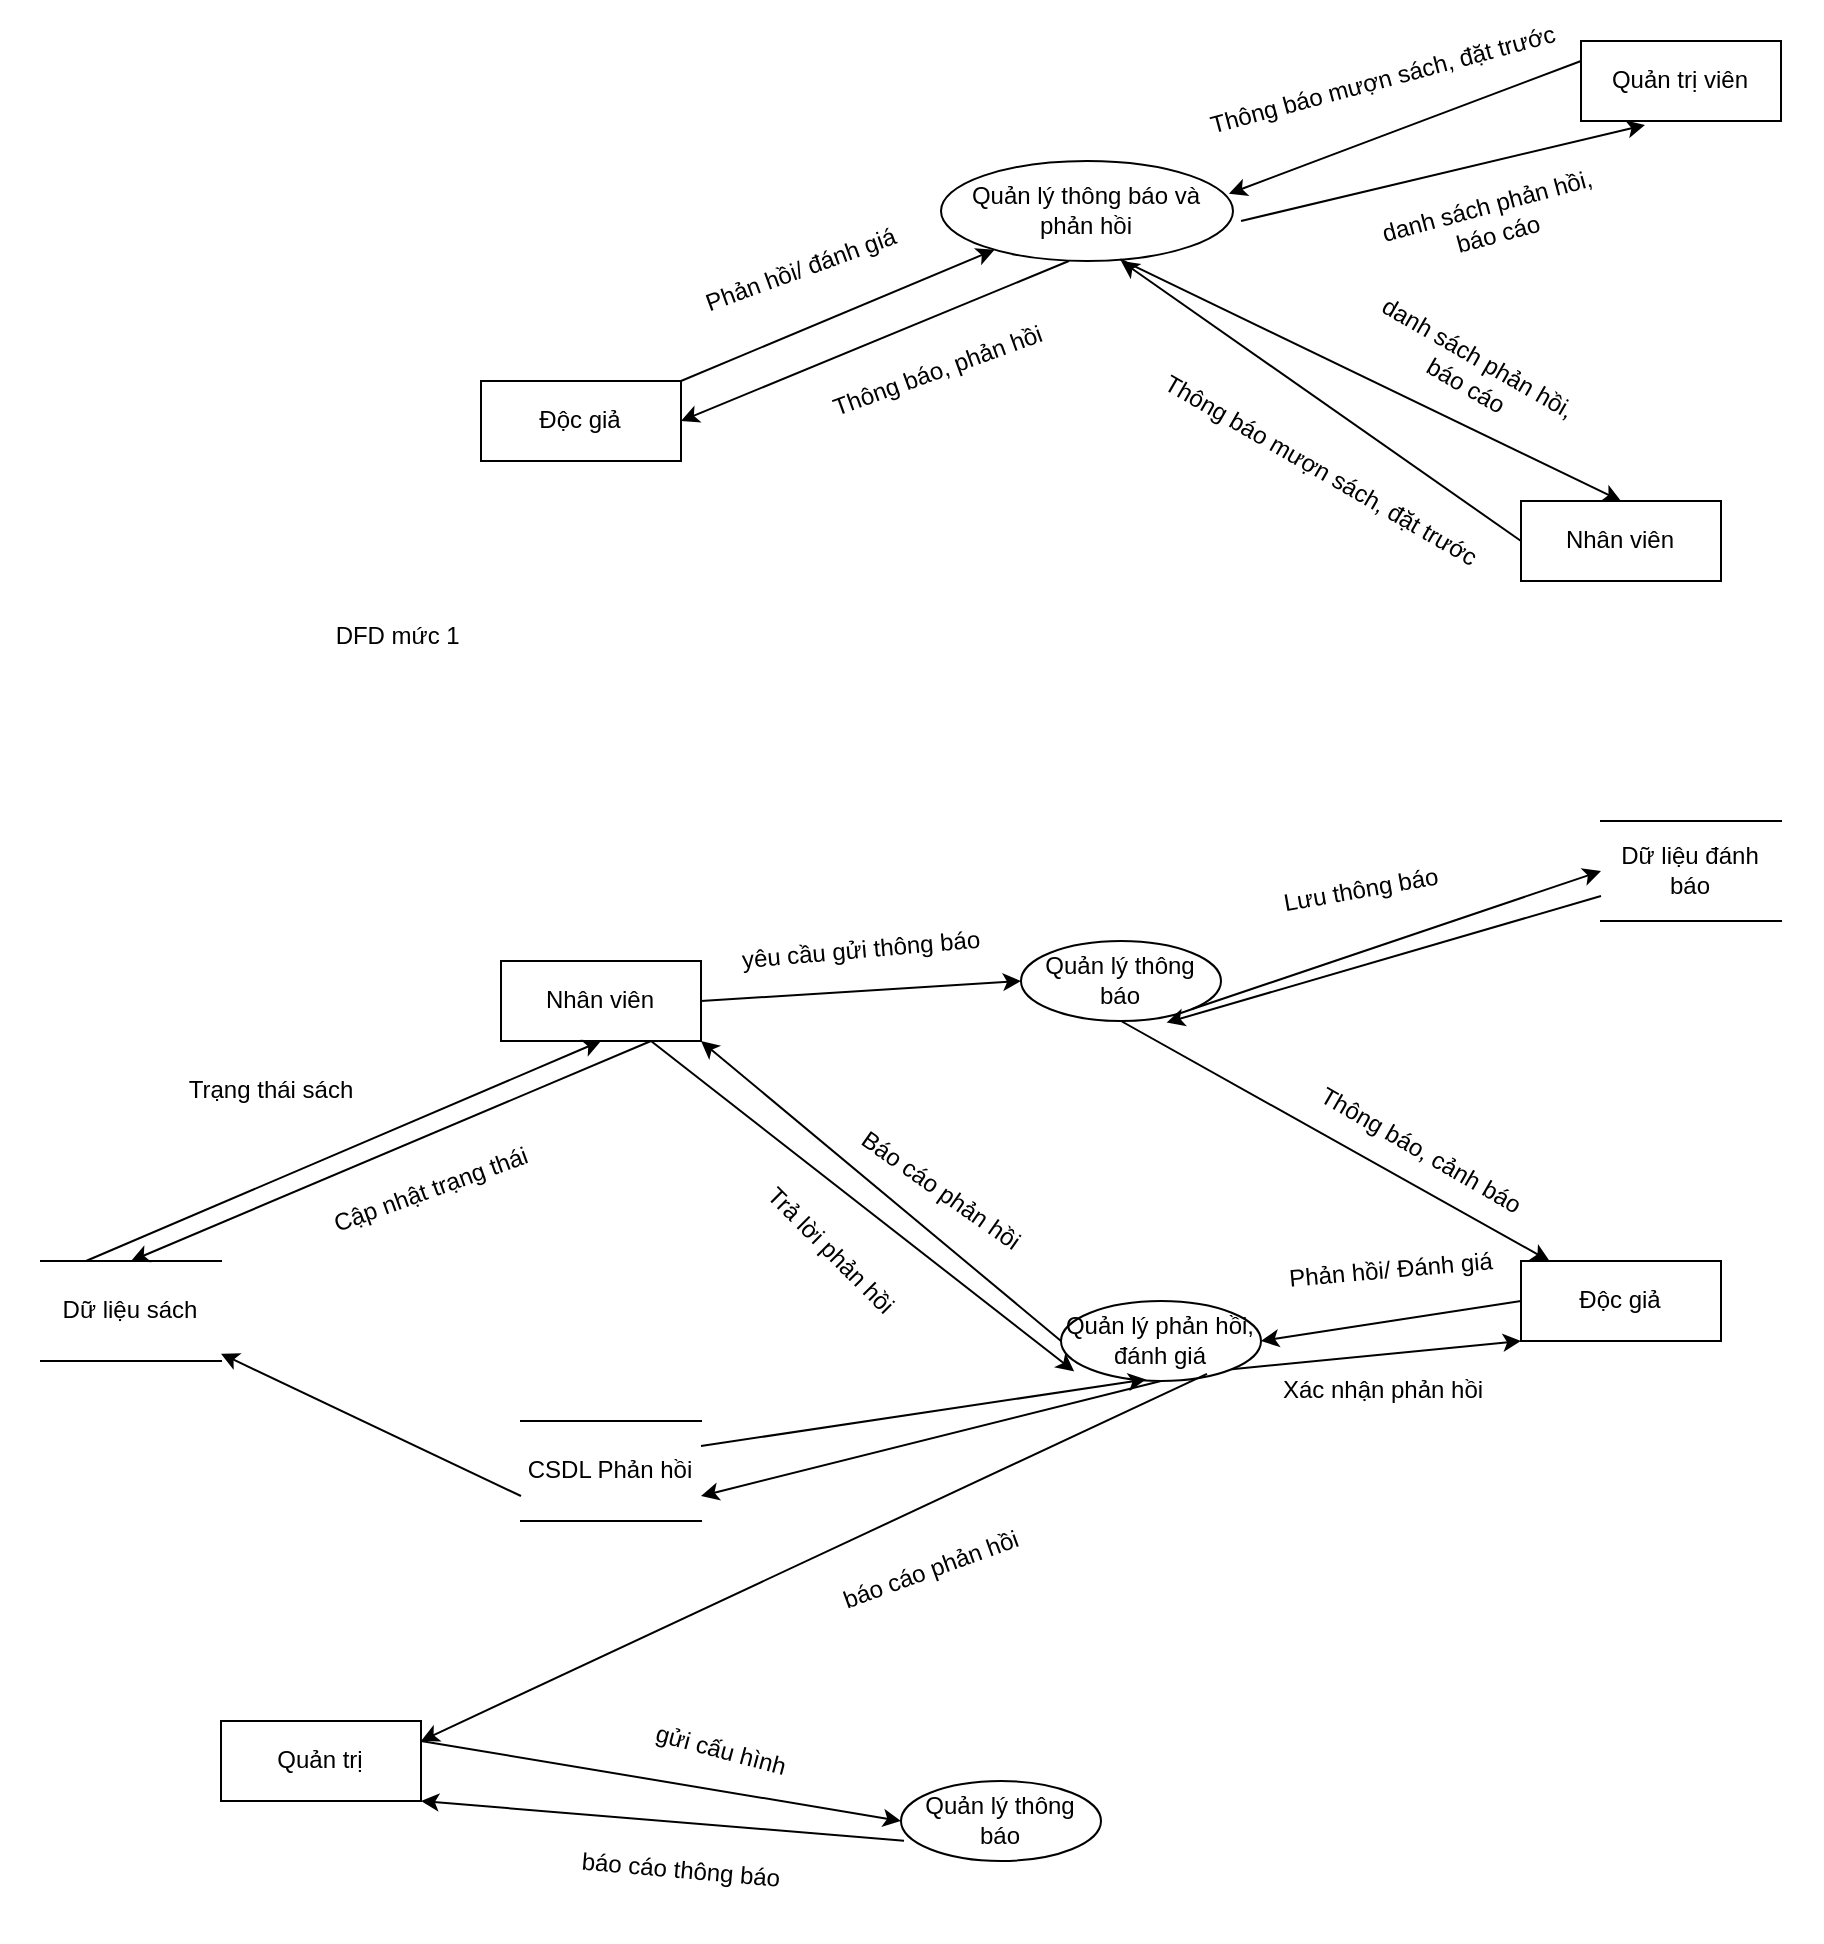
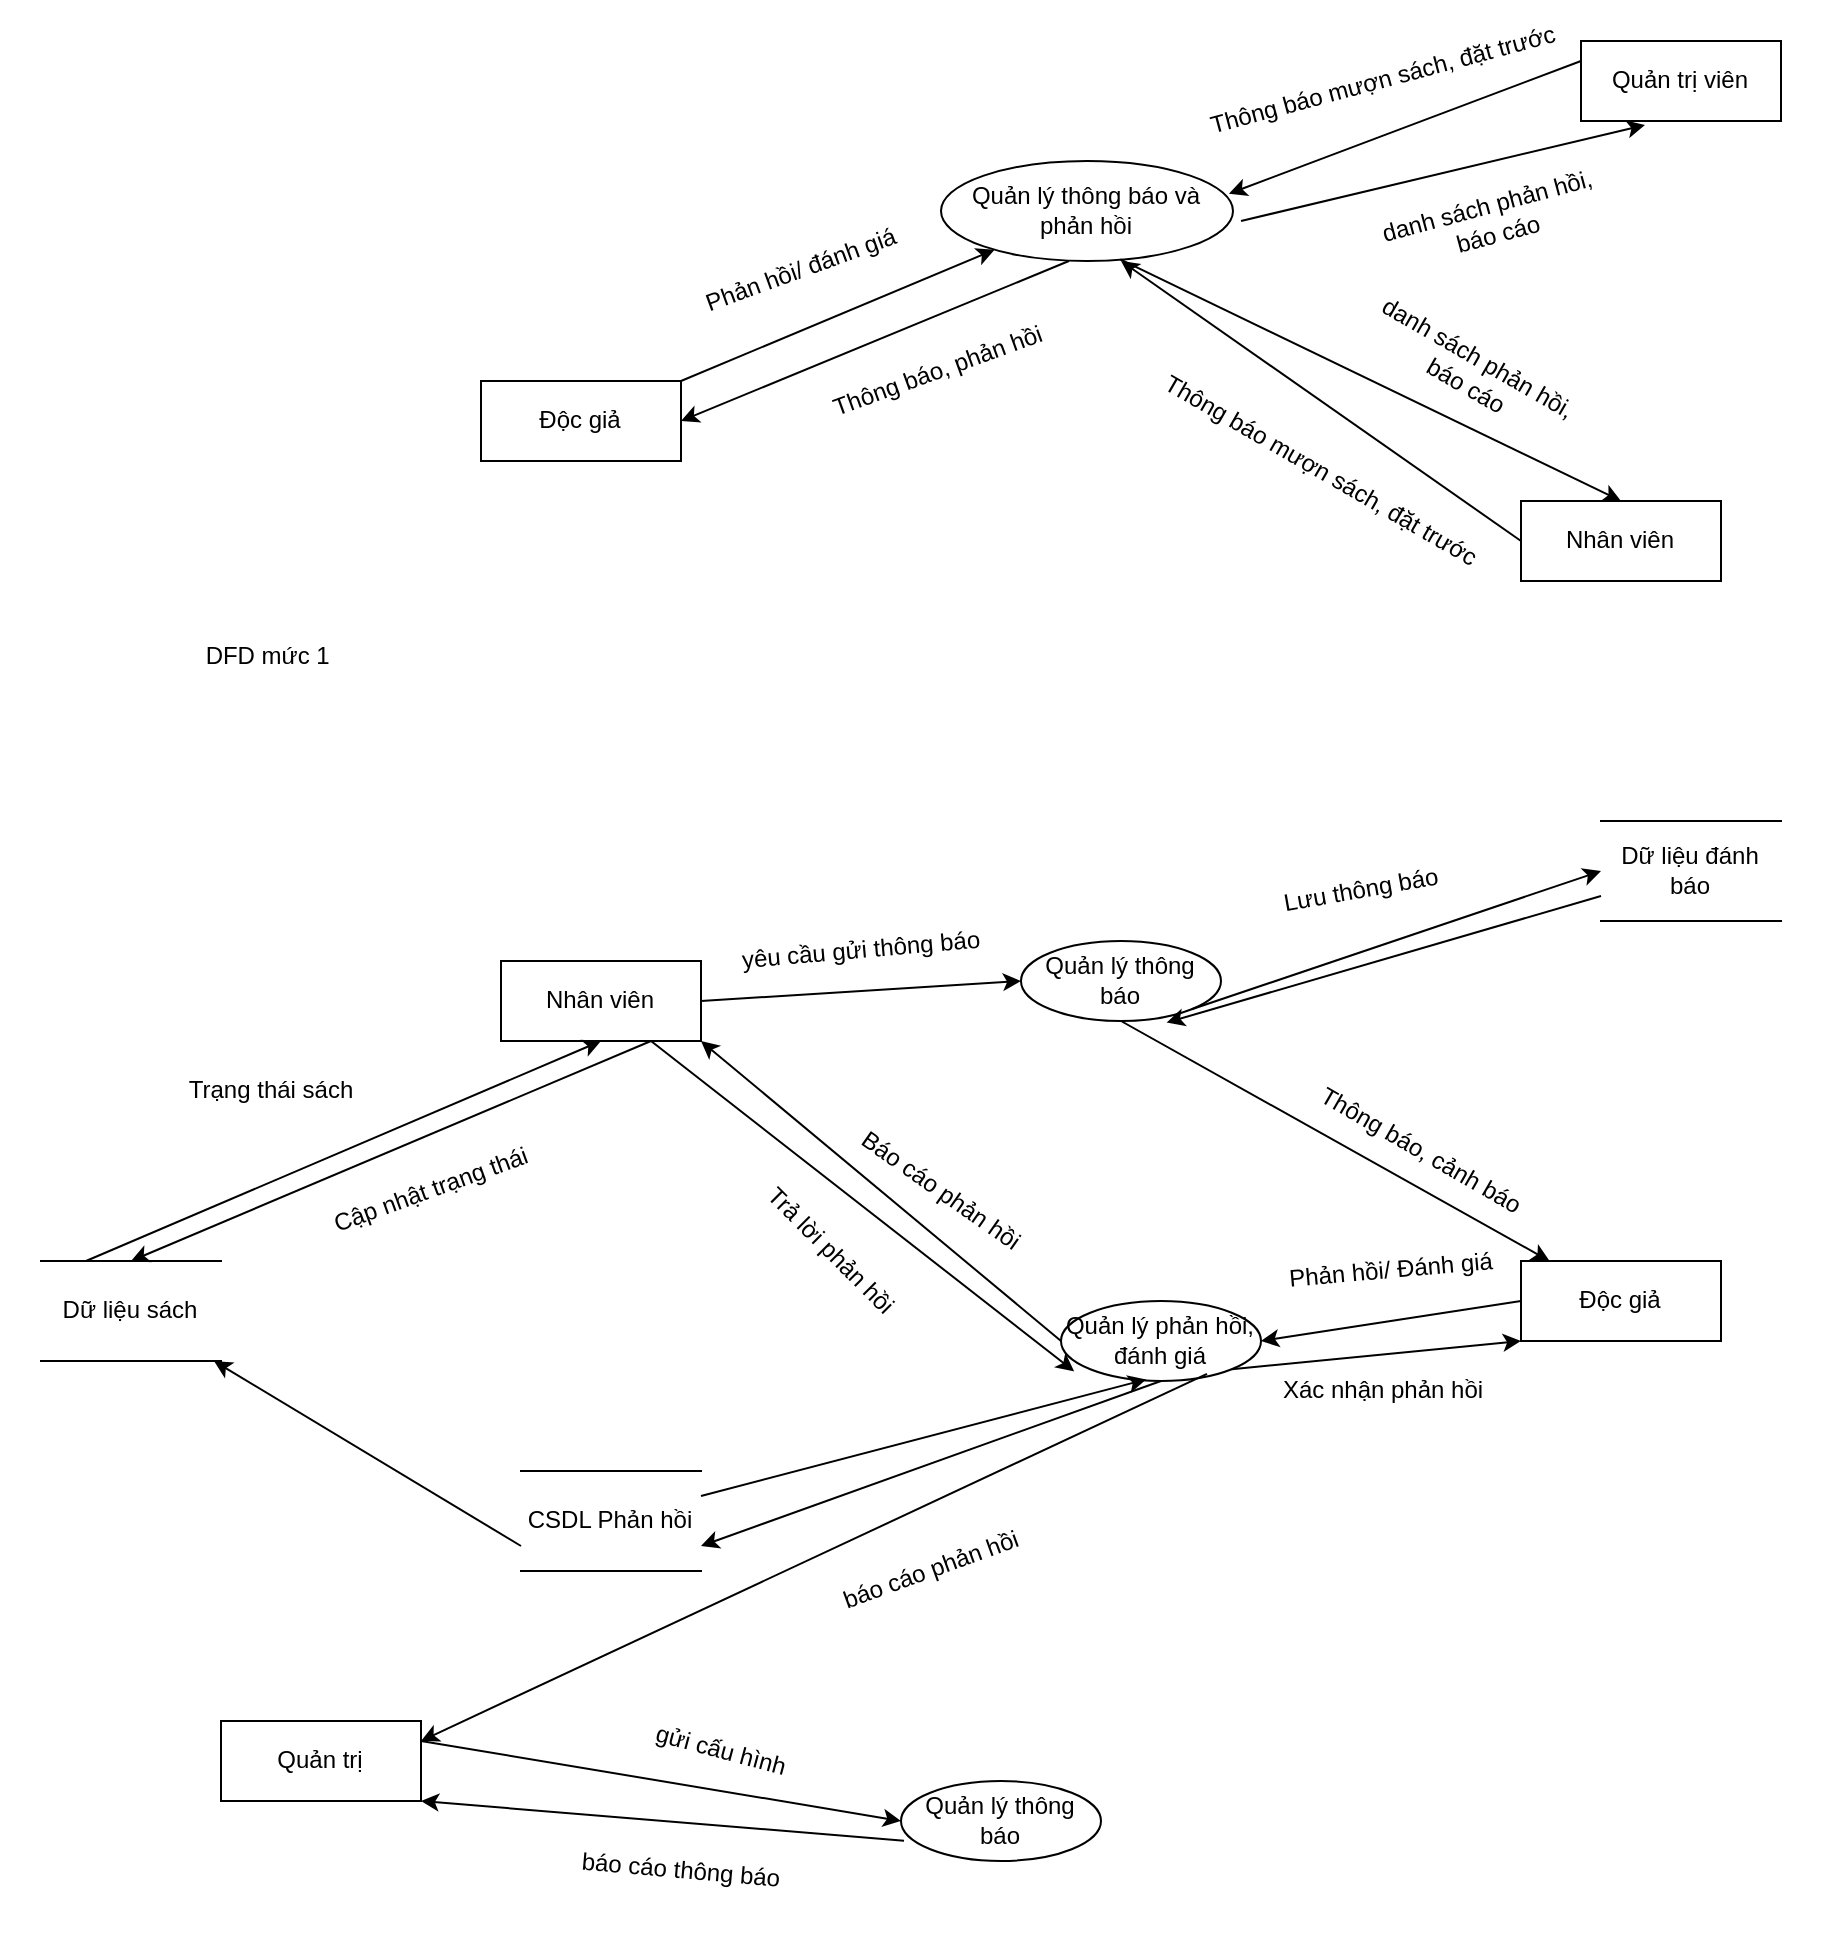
node "DFD mức 1": moved (401, 637) -> (271, 657)
node "CSDL Phản hồi": moved (611, 1471) -> (611, 1521)
